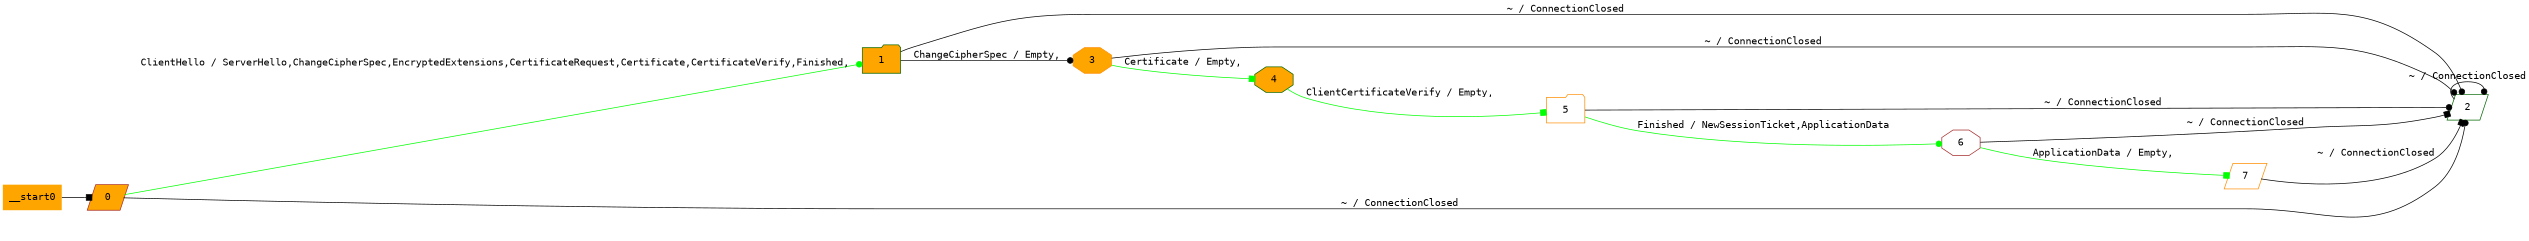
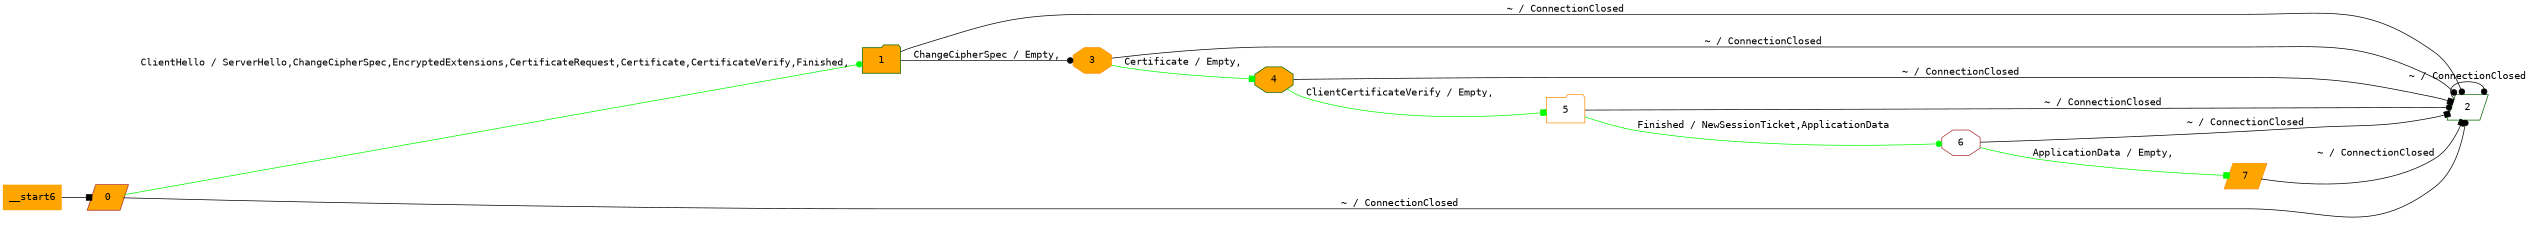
edge "4" -> "2": added, label "~ / ConnectionClosed"
node "7": fillcolor white -> orange
node "__start0": label "__start0" -> "__start6"
